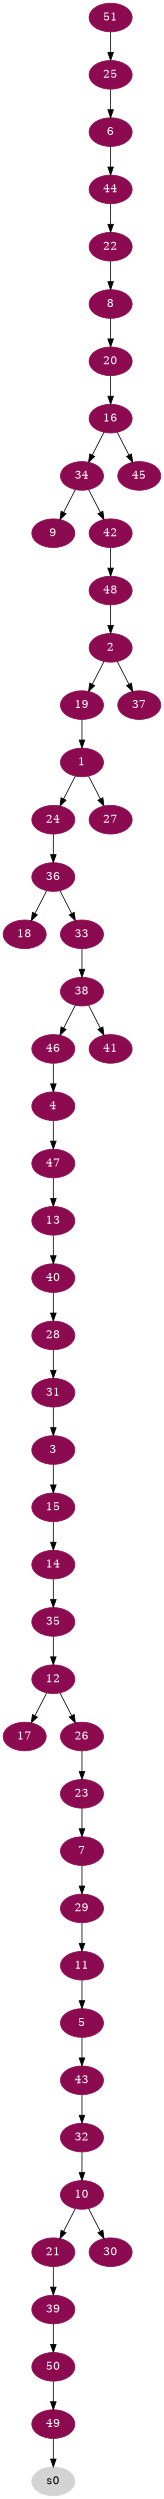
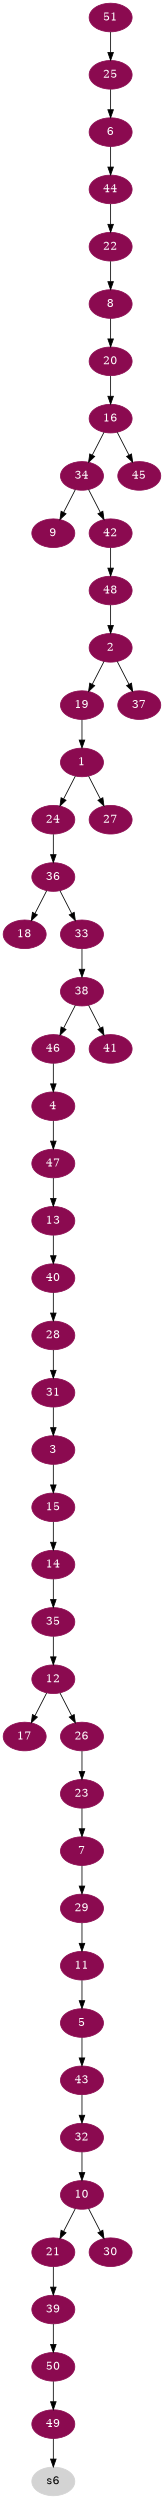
node "s0": label "s0" -> "s6"
